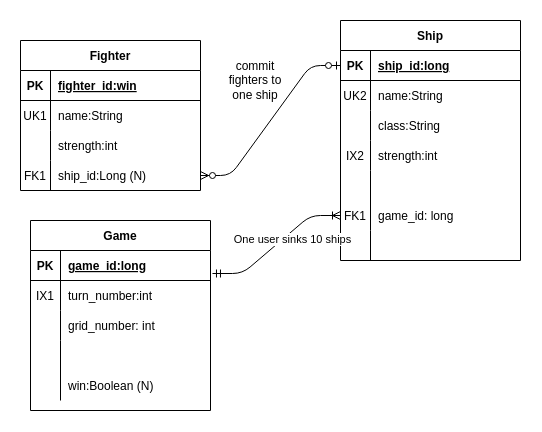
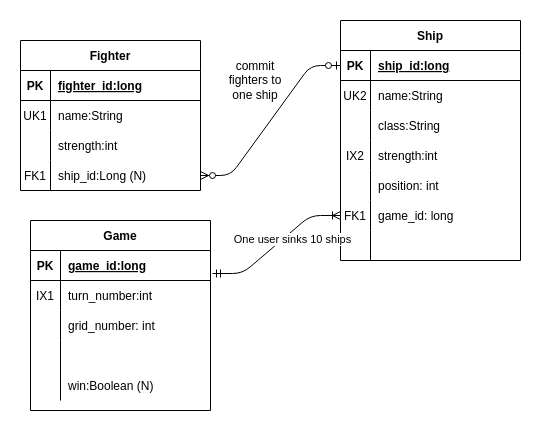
node "fighter_id:win": label "fighter_id:win" -> "fighter_id:long"
node "position: int": added
